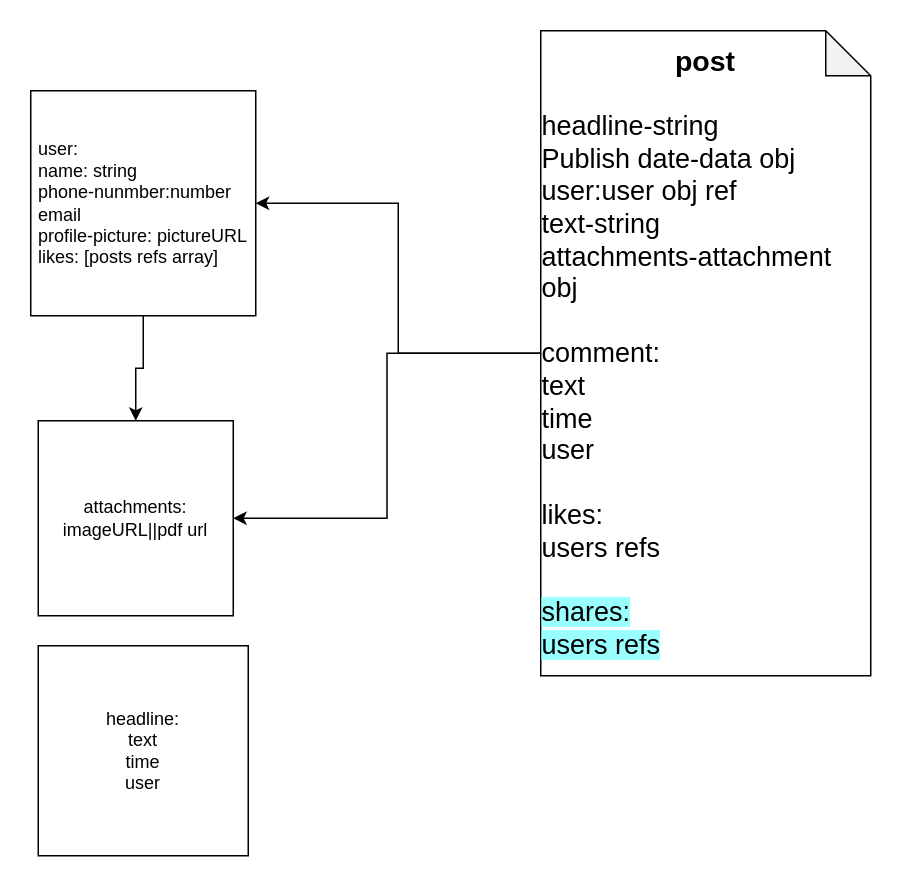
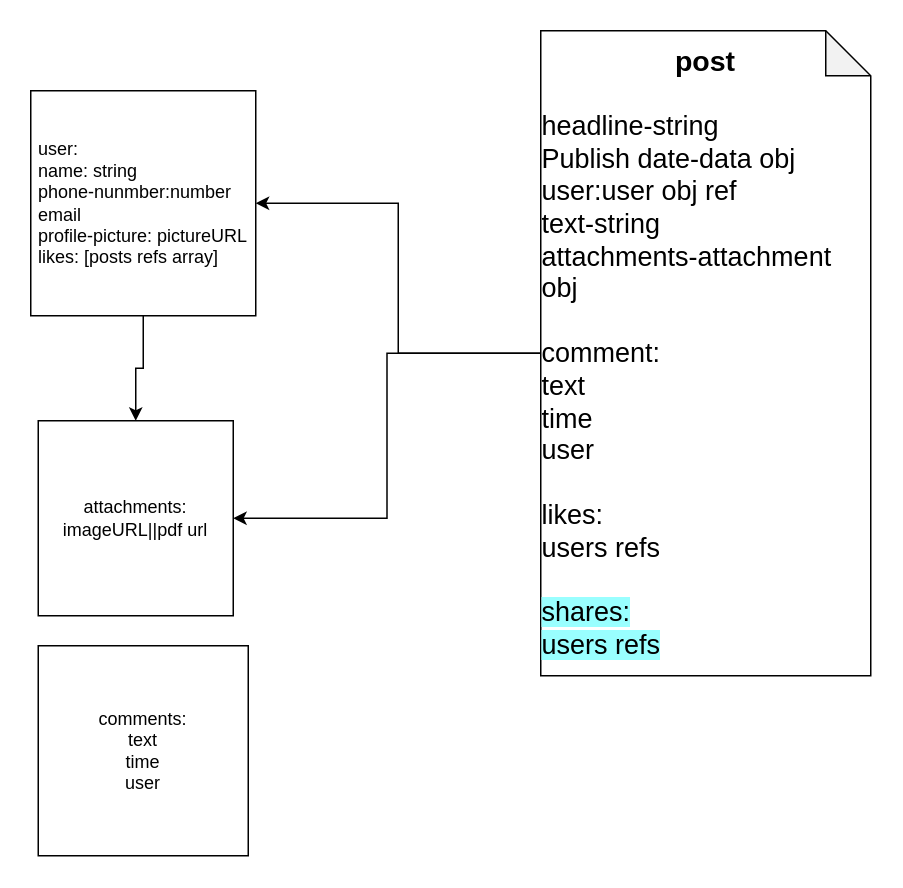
node "headline: text time user": label "headline: text time user" -> "comments: text time user"
